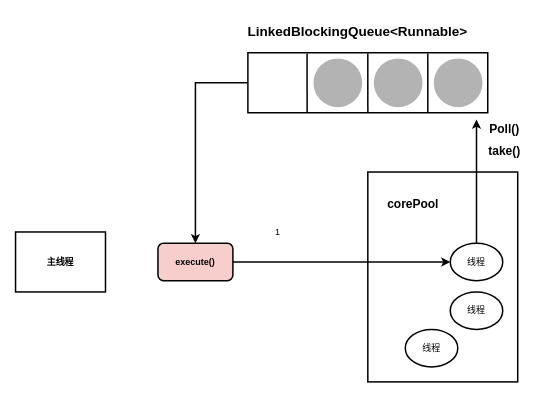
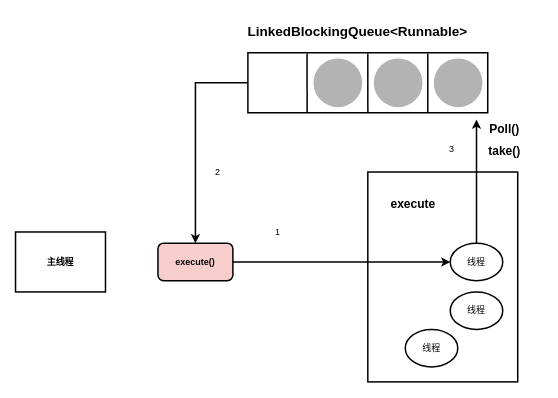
node "3": added
node "2": added
node "corePool": label "corePool" -> "execute"
